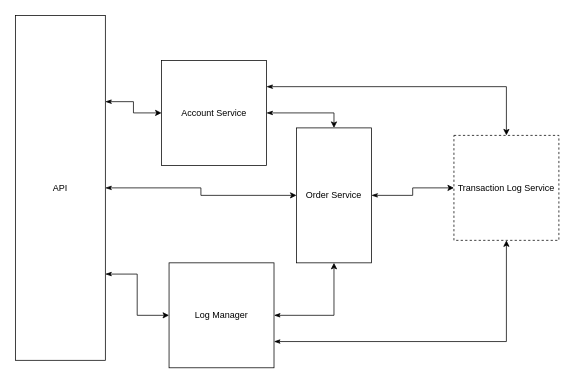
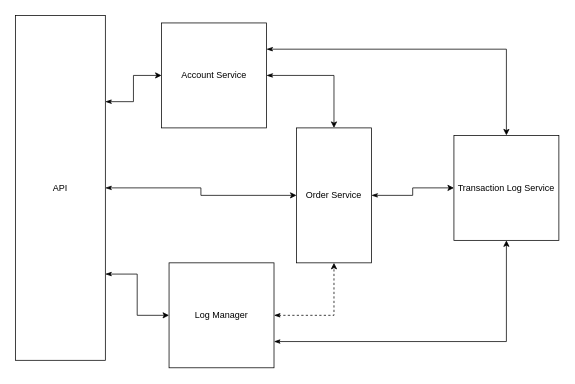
node "Account Service": moved (214, 113) -> (214, 75)
node "Transaction Log Service": style dashed -> solid
edge "Order Service" -- "Log Manager": style solid -> dashed
